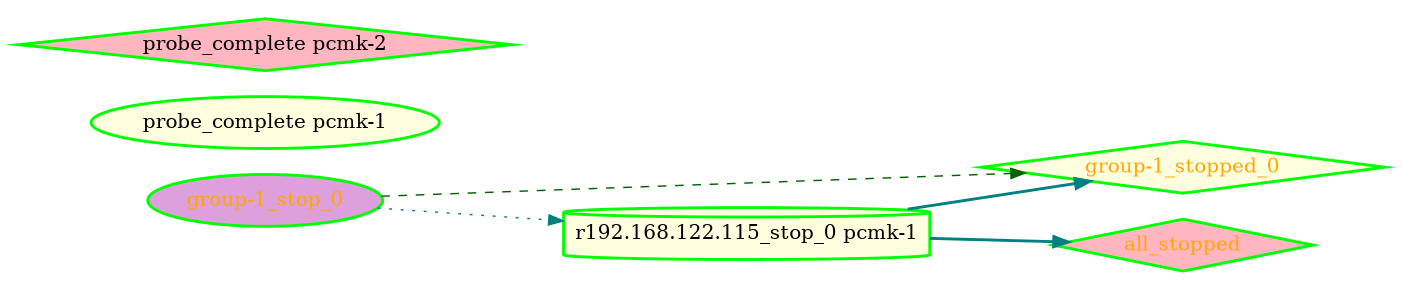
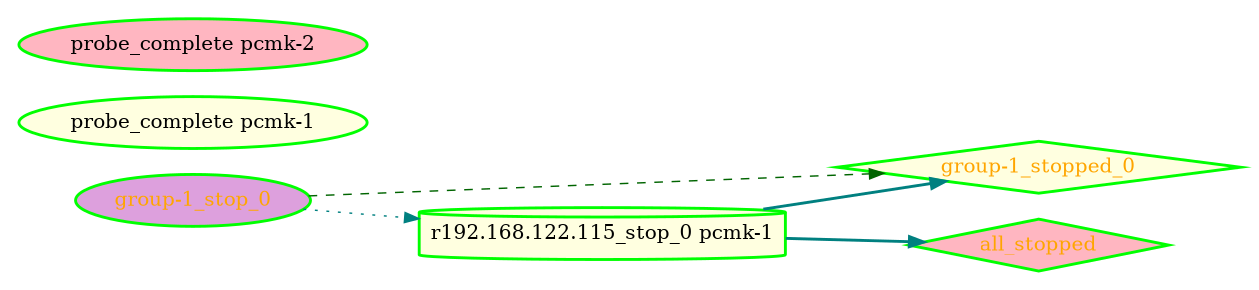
node "probe_complete pcmk-2": shape diamond -> ellipse
